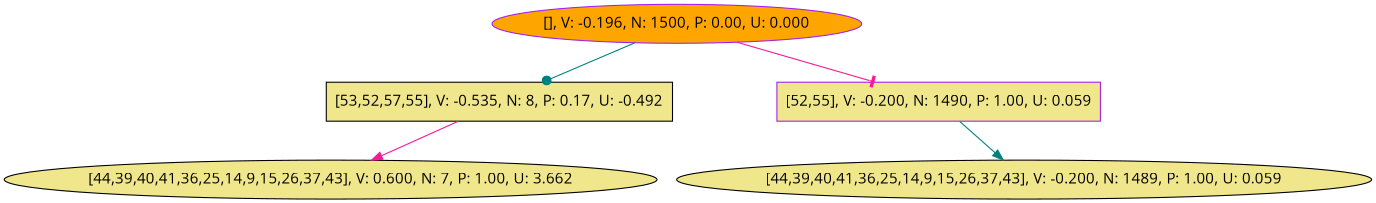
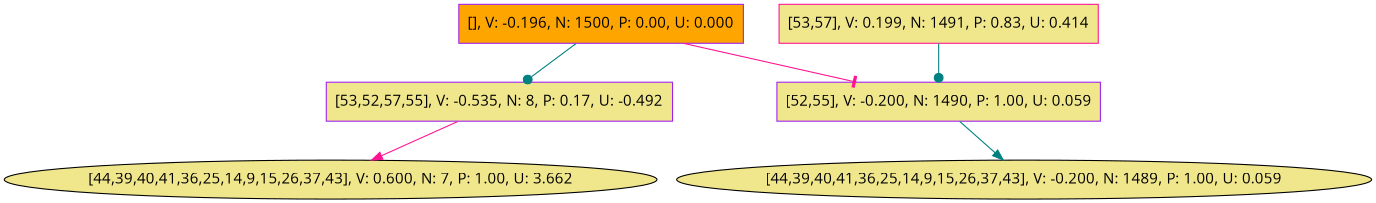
node "[], V: -0.196, N: 1500, P: 0.00, U: 0.000": shape ellipse -> box
node "[53,57], V: 0.199, N: 1491, P: 0.83, U: 0.414": added
node "[53,52,57,55], V: -0.535, N: 8, P: 0.17, U: -0.492": color black -> purple
